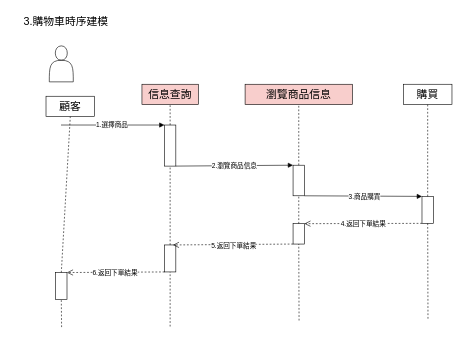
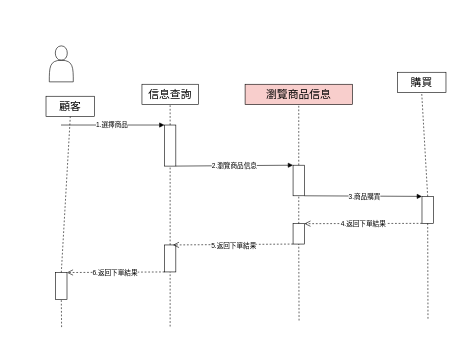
node "3.購物車時序建模": removed
node "信息查詢": fillcolor #f8cecc -> #ffffff
node "購買": moved (428, 95) -> (422, 83)
